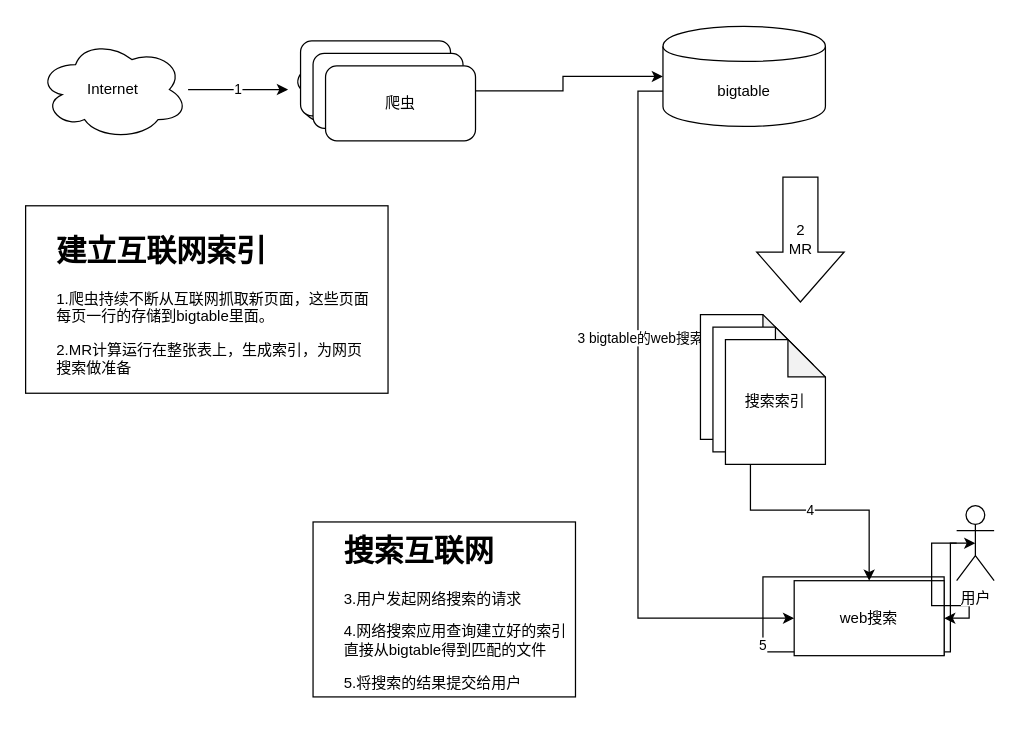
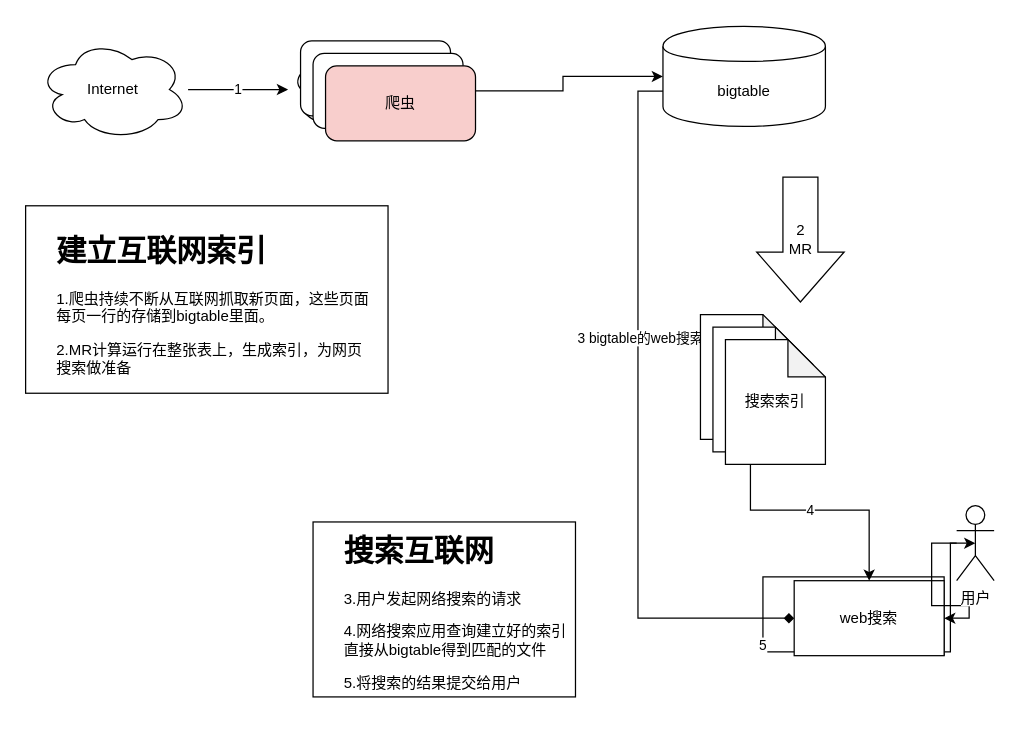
node "爬虫": fillcolor #ffffff -> #f8cecc
edge "bigtable" -> "web搜索": arrowhead classic -> diamond
